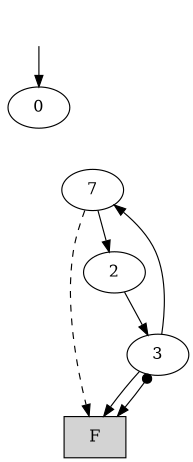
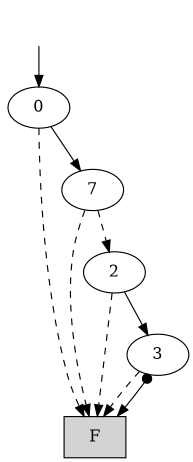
edge "7" -- "2": style solid -> dashed
edge "7" -- "3": now "7" -- "0"
edge "0" -> "F": added
edge "2" -> "F": added
edge "3" -> "F": style solid -> dashed
